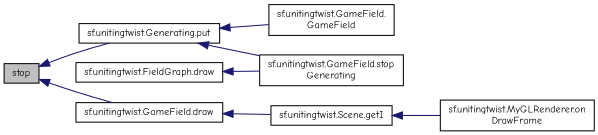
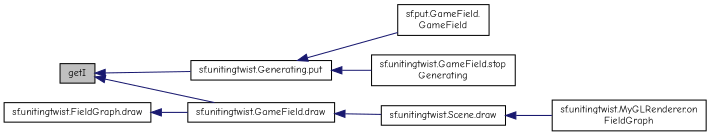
node "sf.unitingtwist.GameField. GameField": label "sf.unitingtwist.GameField. GameField" -> "sf.put.GameField. GameField"
edge "sf.unitingtwist.GameField.stop Generating" -> "sf.unitingtwist.FieldGraph.draw": now "sf.unitingtwist.GameField.draw" -> "sf.unitingtwist.FieldGraph.draw"
node "stop": label "stop" -> "getI"
node "sf.unitingtwist.Scene.getI": label "sf.unitingtwist.Scene.getI" -> "sf.unitingtwist.Scene.draw"
node "sf.unitingtwist.MyGLRenderer.on DrawFrame": label "sf.unitingtwist.MyGLRenderer.on DrawFrame" -> "sf.unitingtwist.MyGLRenderer.on FieldGraph"
